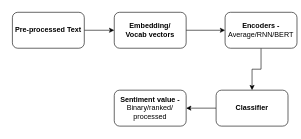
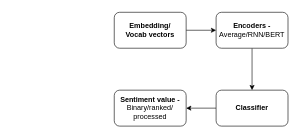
node "Pre-processed Text": removed
edge "Pre-processed Text" -> "Embedding/ Vocab vectors": removed
node "Encoders - Average/RNN/BERT": moved (261, 30) -> (252, 30)
